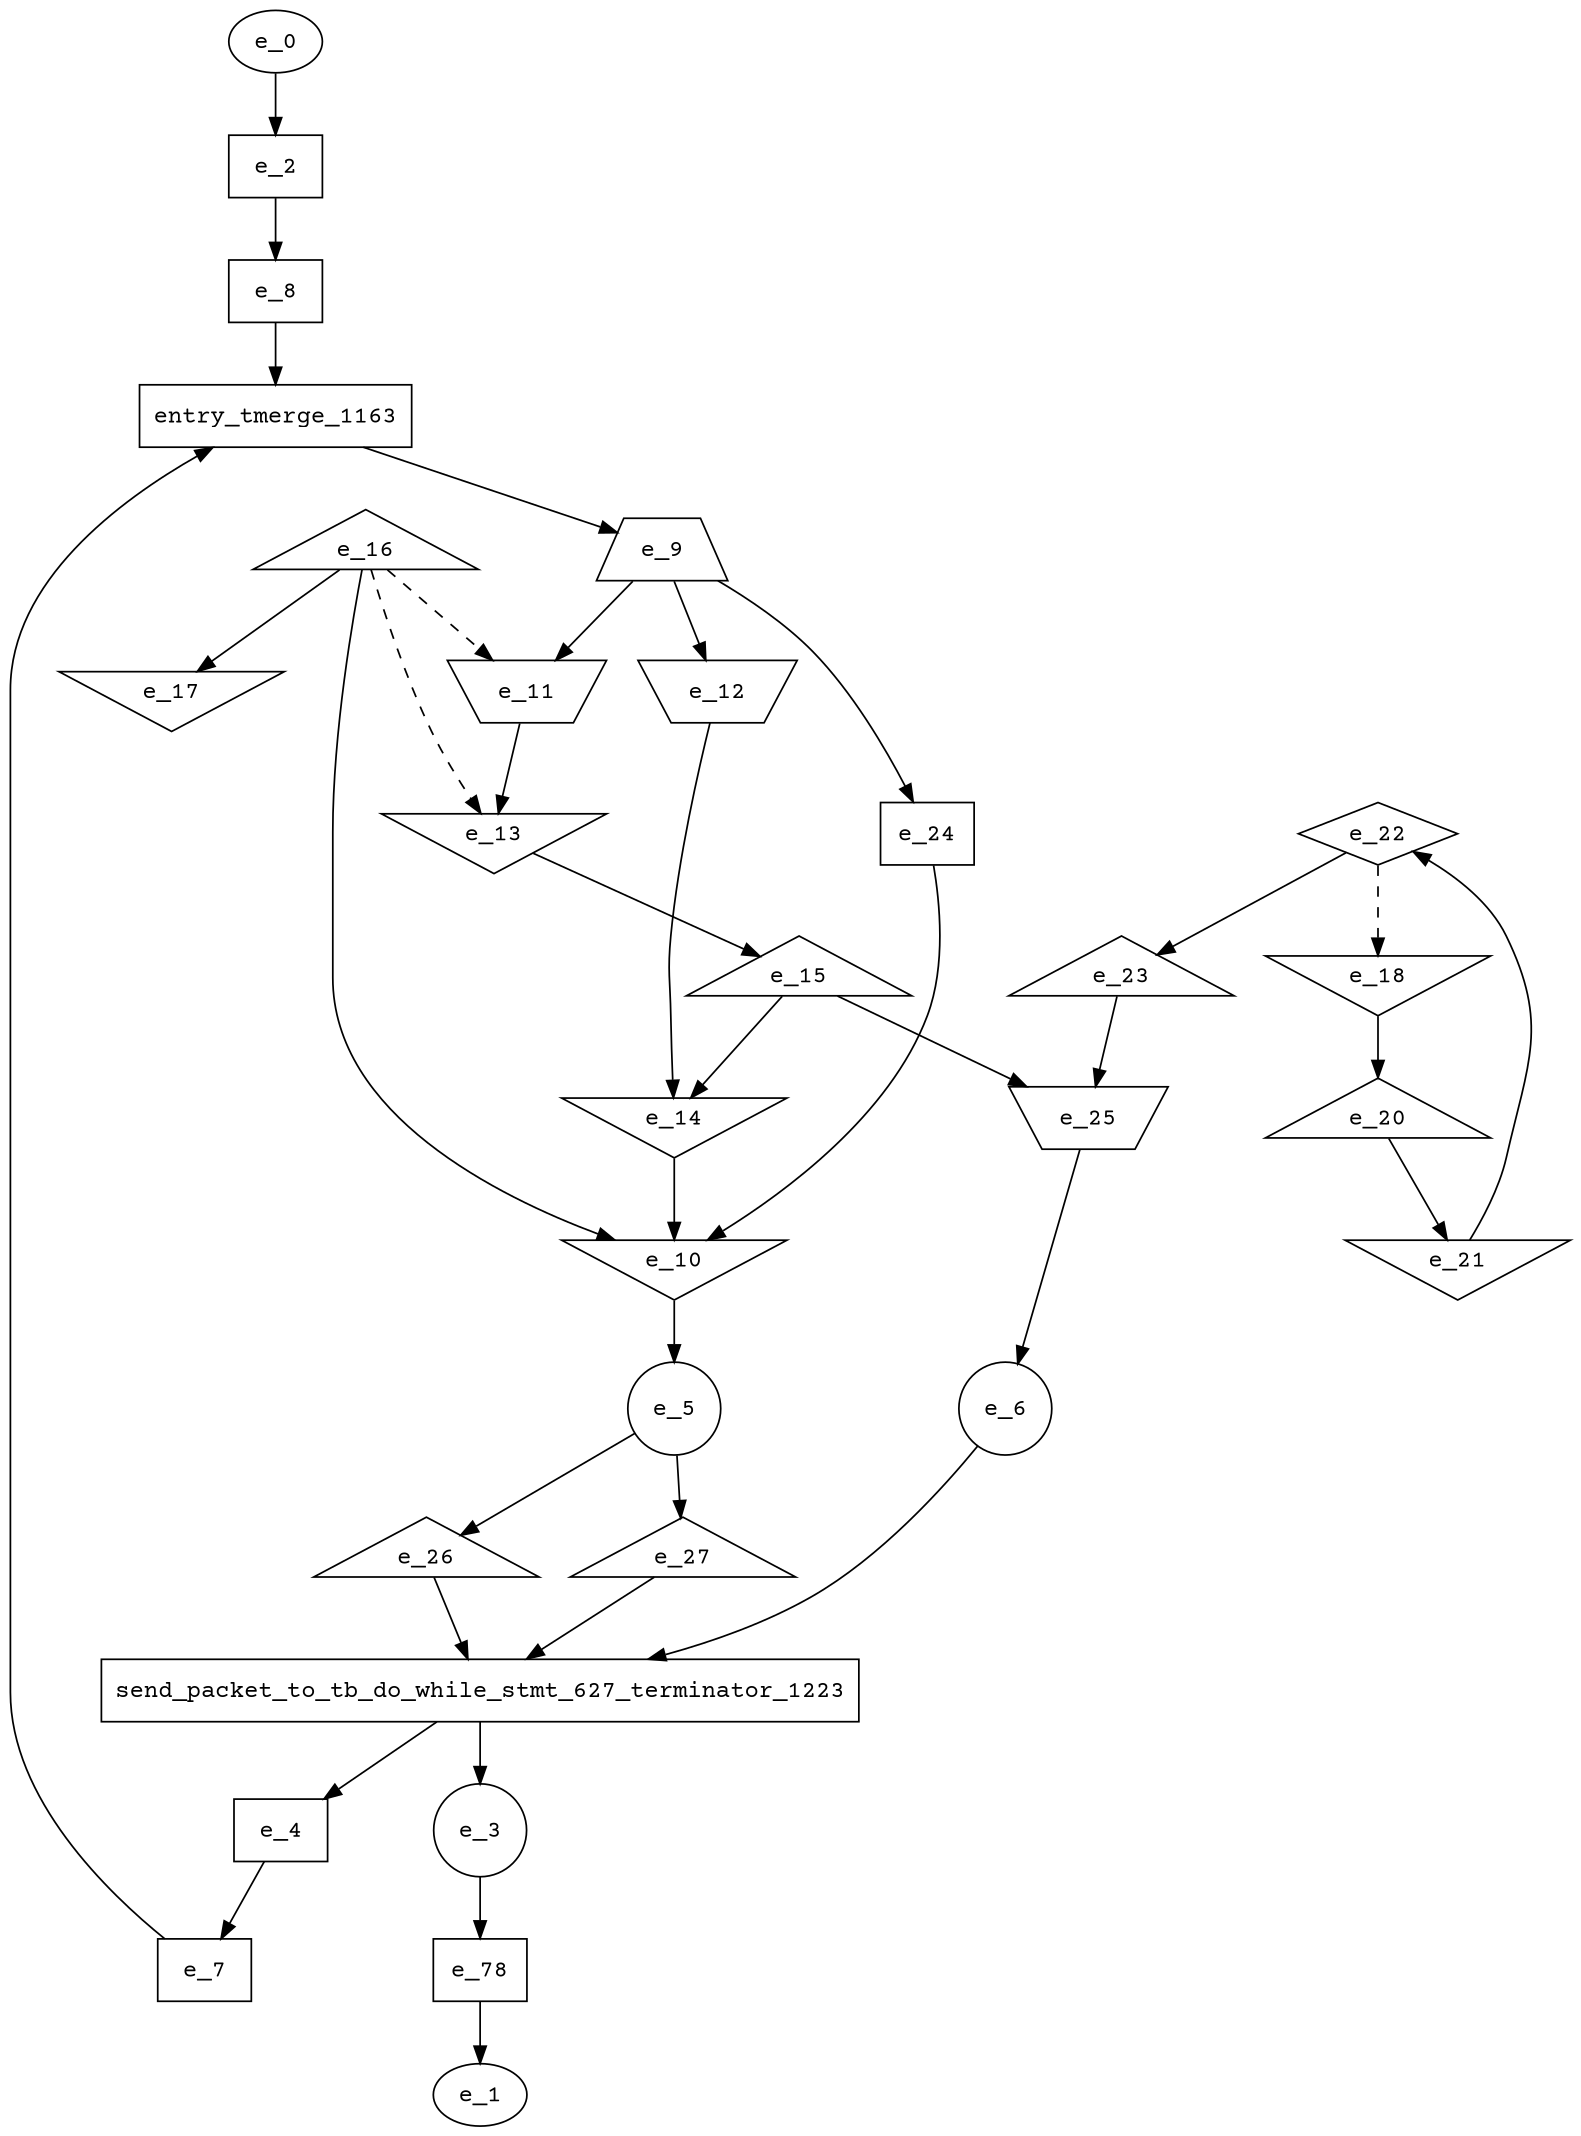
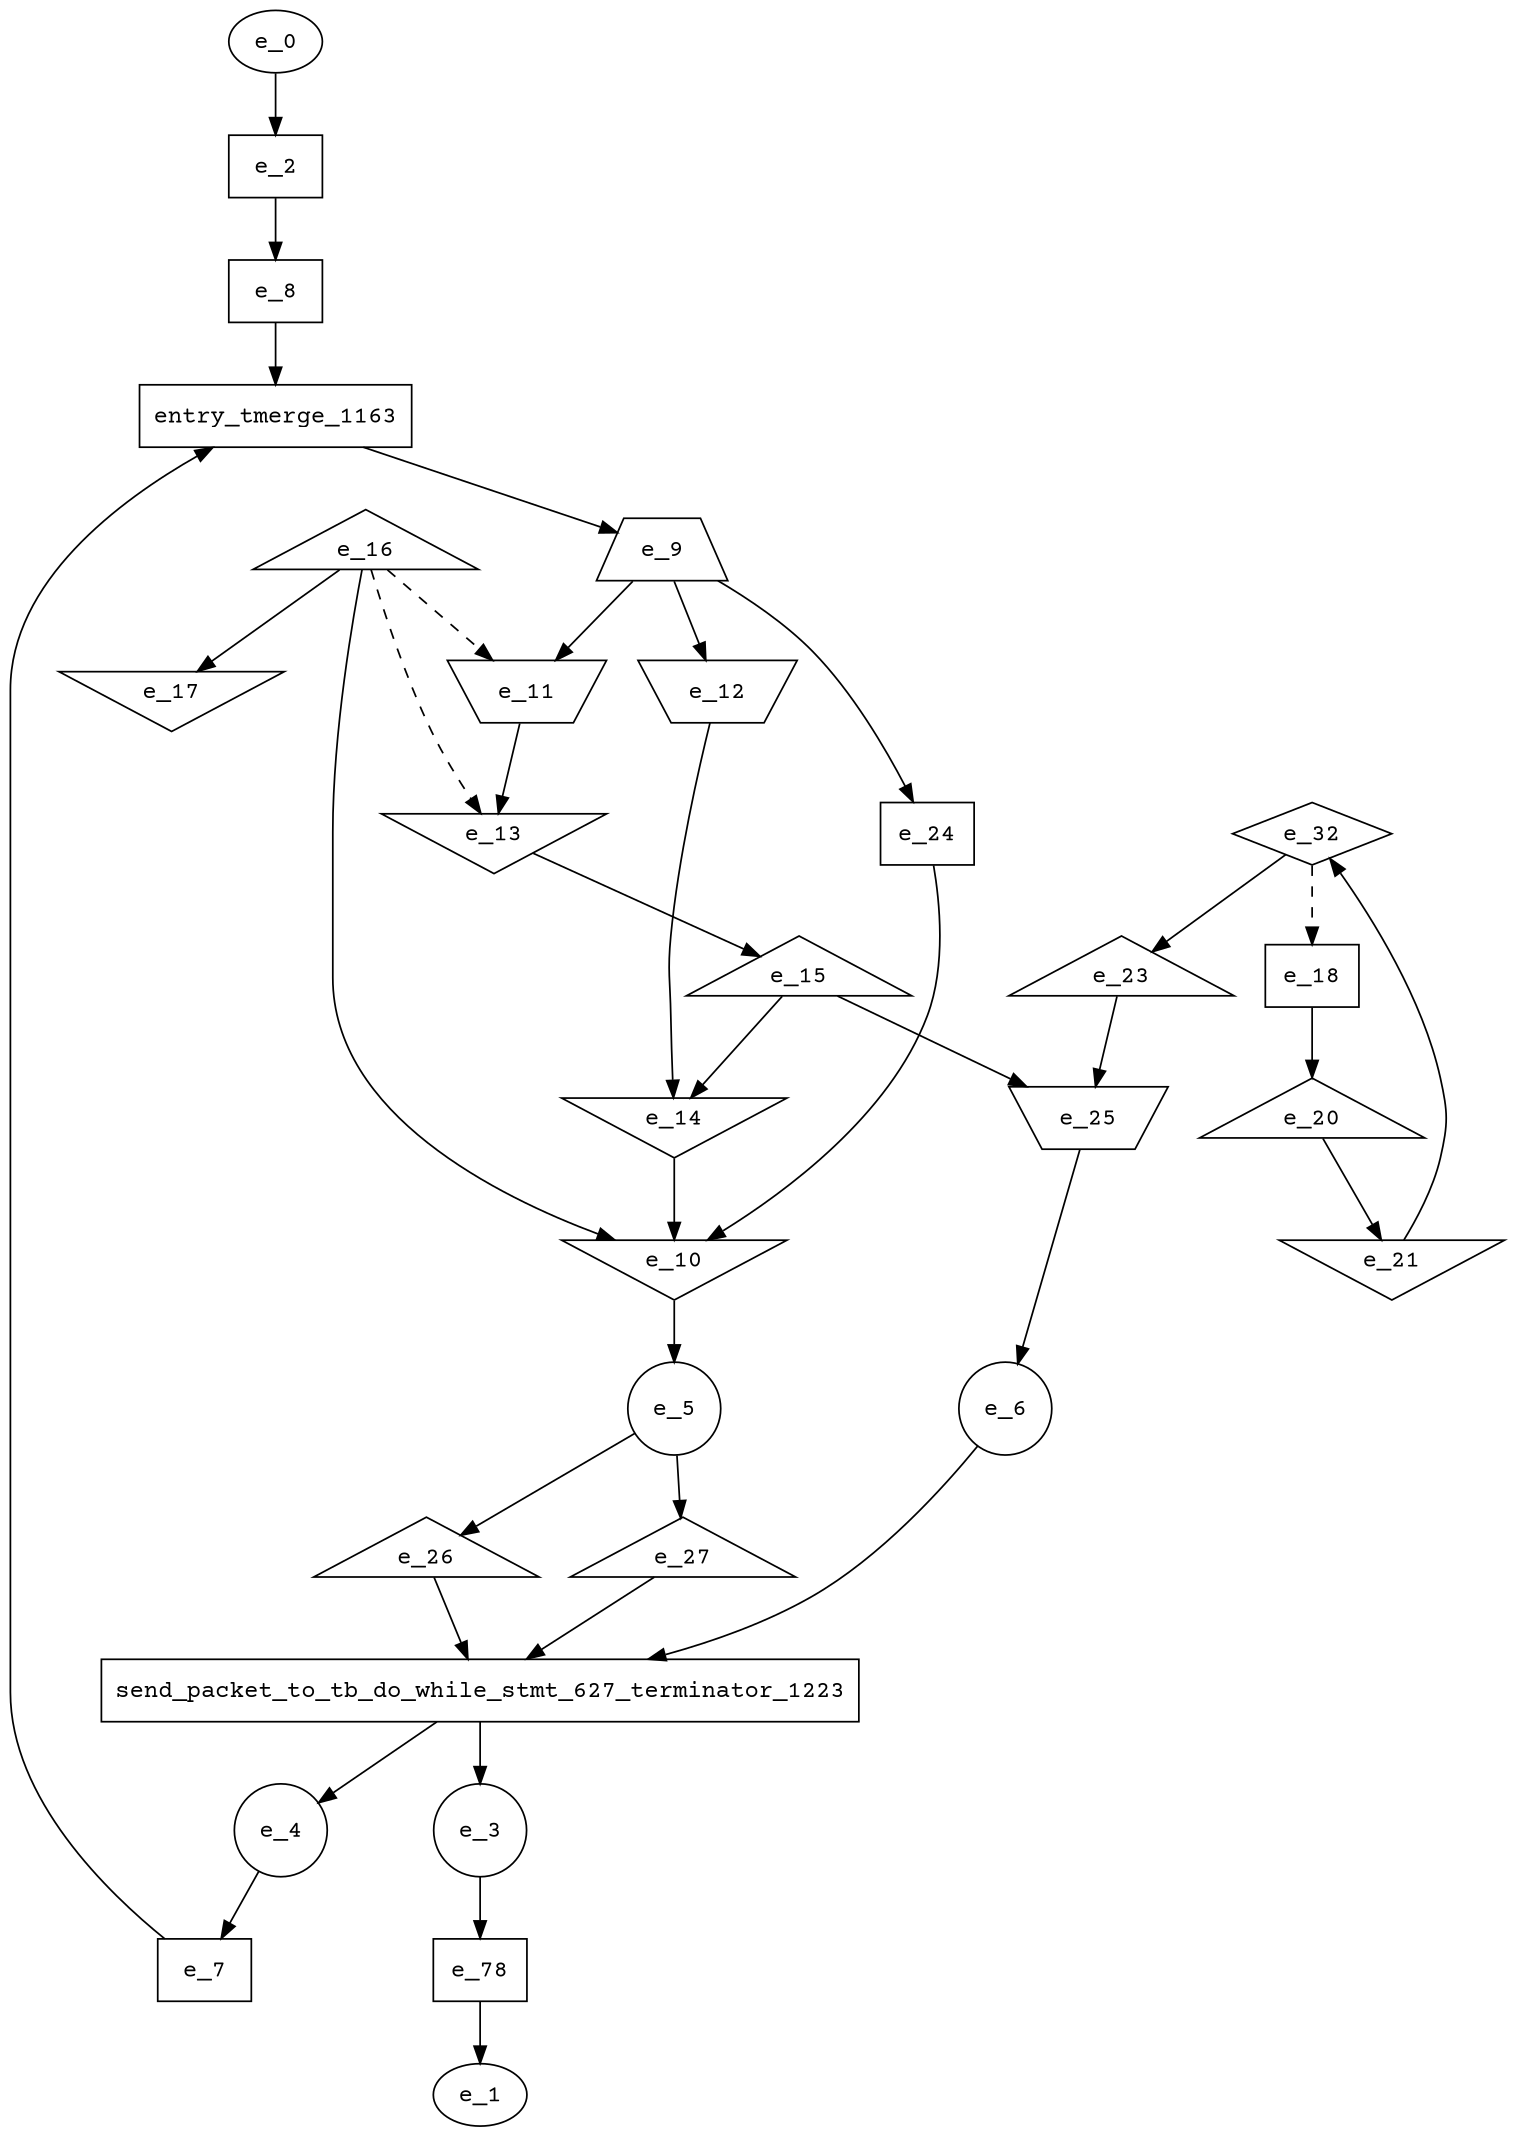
node "e_22": label "e_22" -> "e_32"
node "e_18": shape invtriangle -> box
node "e_4": shape box -> circle
